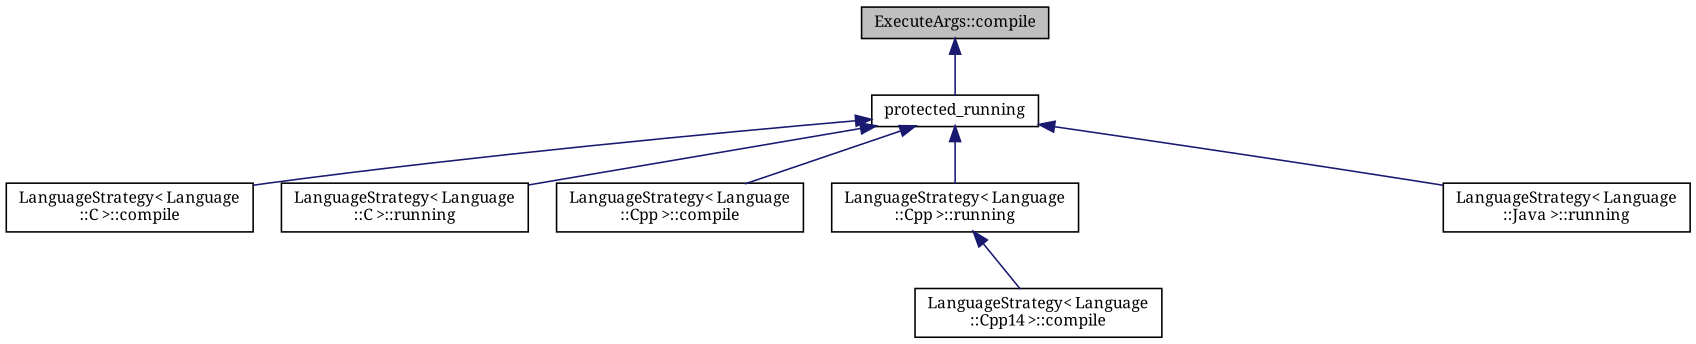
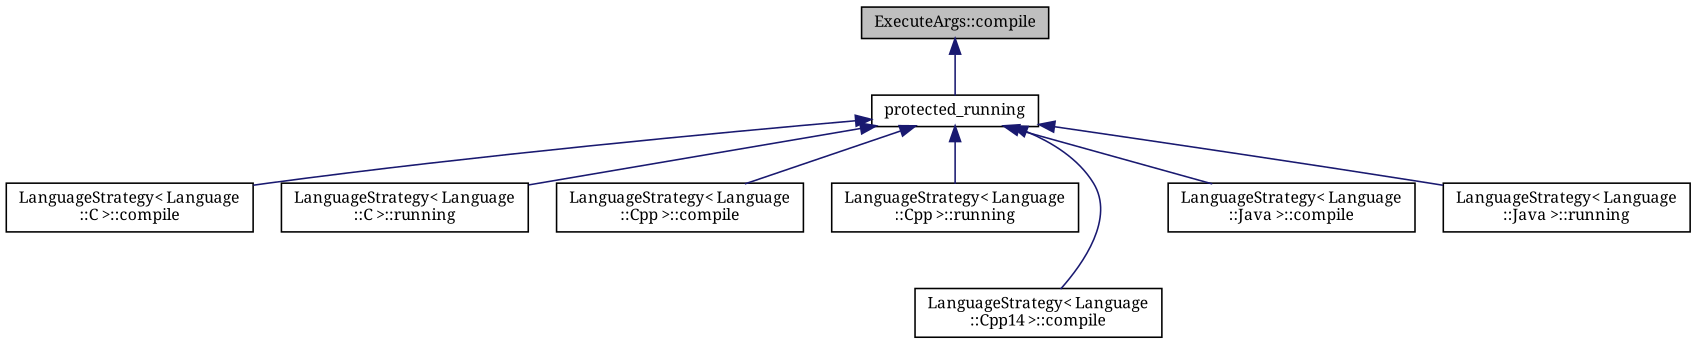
node "LanguageStrategy< Language ::Java >::compile": added
edge "LanguageStrategy< Language ::Cpp14 >::compile" -> "LanguageStrategy< Language ::Cpp >::running": now "LanguageStrategy< Language ::Cpp14 >::compile" -> "protected_running"
